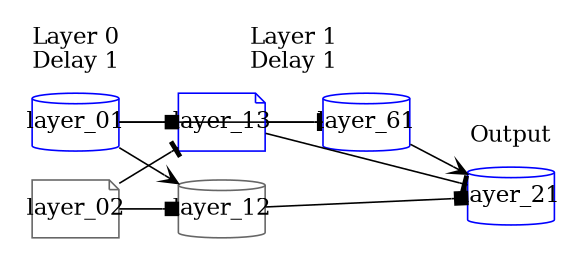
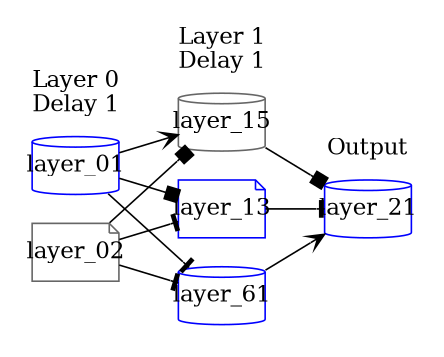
edge "layer_13" -> "layer_61": now "layer_02" -> "layer_61"
node "layer_12": label "layer_12" -> "layer_15"
